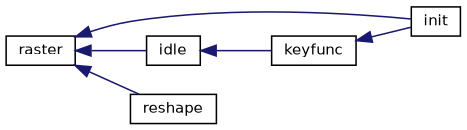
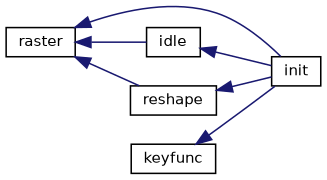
edge "keyfunc" -> "idle": now "init" -> "idle"
edge "init" -> "reshape": added
